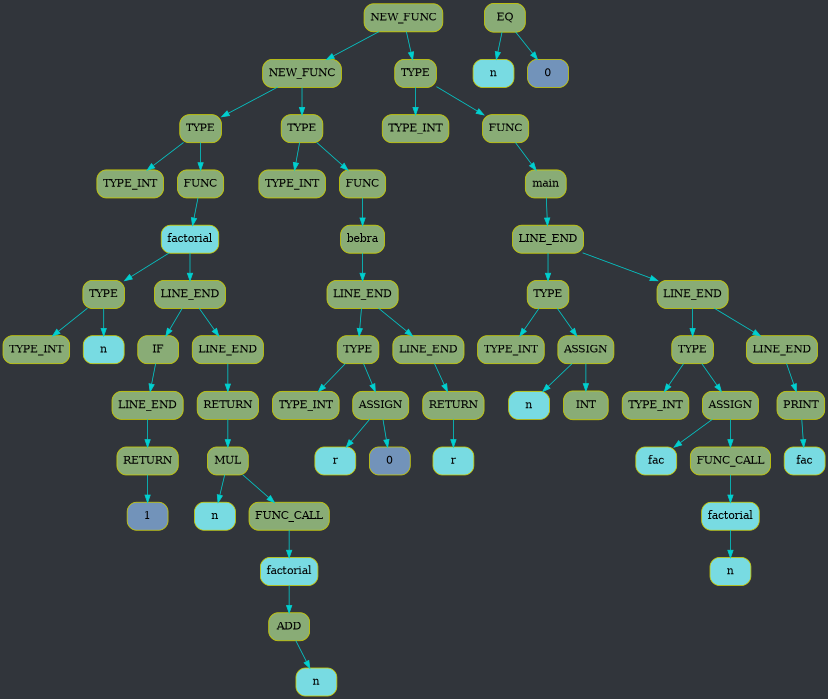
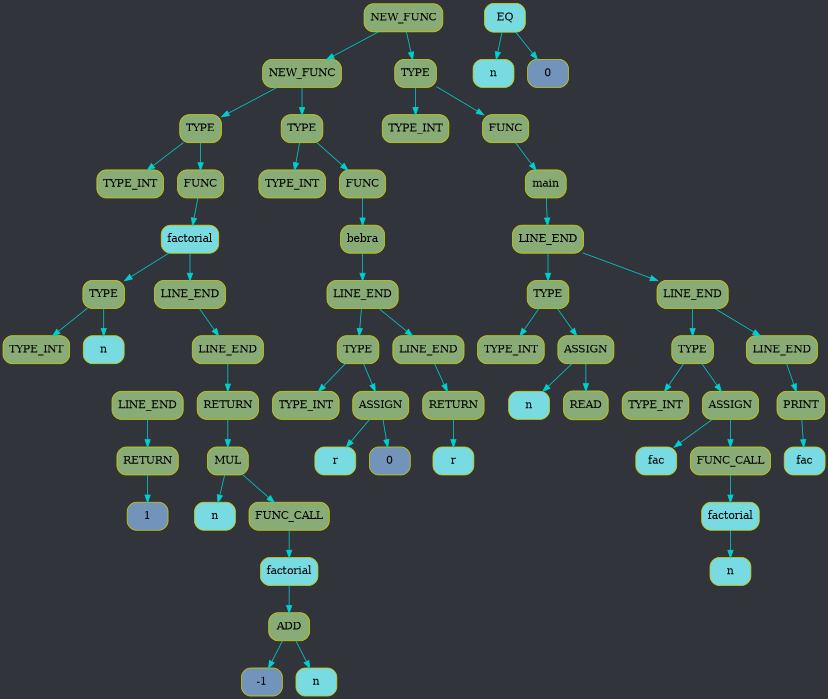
node "EQ": fillcolor #89ac76 -> #78dbe2
node "IF": removed
node "INT": label "INT" -> "READ"
node "-1": added
